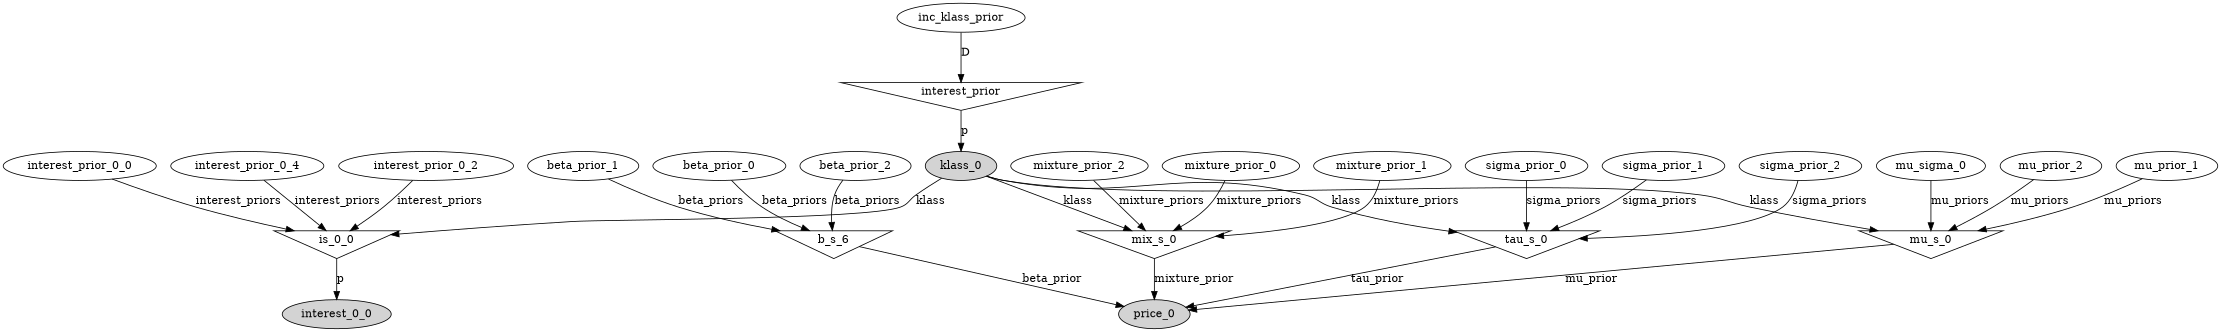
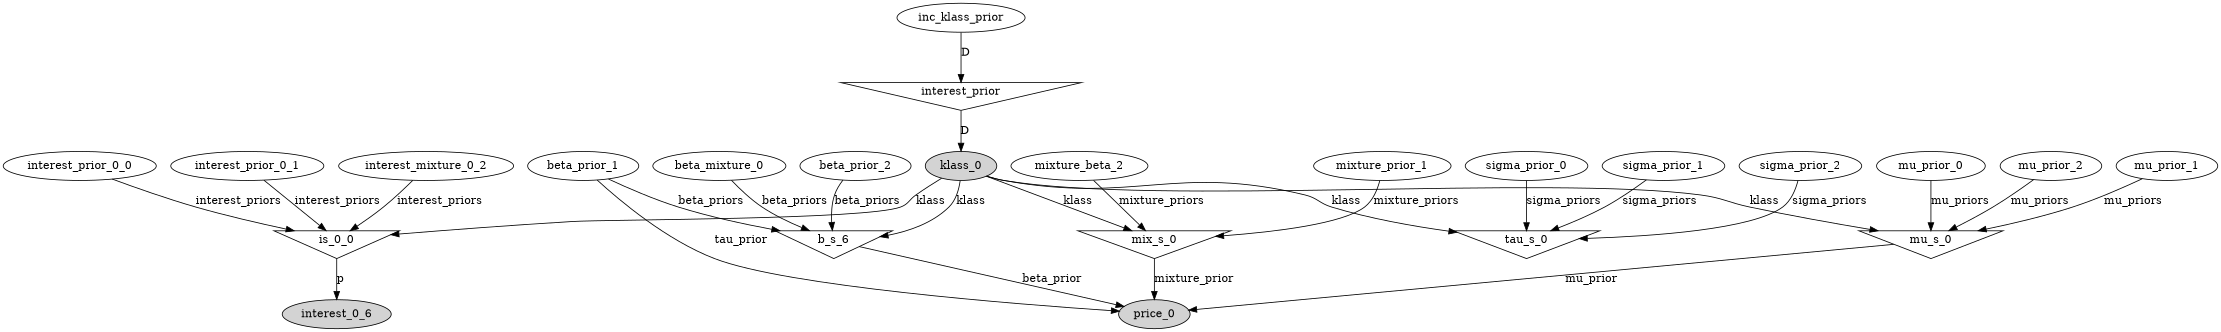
edge "interest_prior" -> "klass_0": label "p" -> "D"
node "interest_prior_0_4": label "interest_prior_0_4" -> "interest_prior_0_1"
node "interest_prior_0_2": label "interest_prior_0_2" -> "interest_mixture_0_2"
node "beta_prior_0": label "beta_prior_0" -> "beta_mixture_0"
node "mixture_prior_2": label "mixture_prior_2" -> "mixture_beta_2"
node "mixture_prior_0": removed
node "mu_sigma_0": label "mu_sigma_0" -> "mu_prior_0"
edge "klass_0" -> "b_s_6": added, label "klass"
edge "tau_s_0" -> "price_0": now "beta_prior_1" -> "price_0"
node "interest_0_0": label "interest_0_0" -> "interest_0_6"
